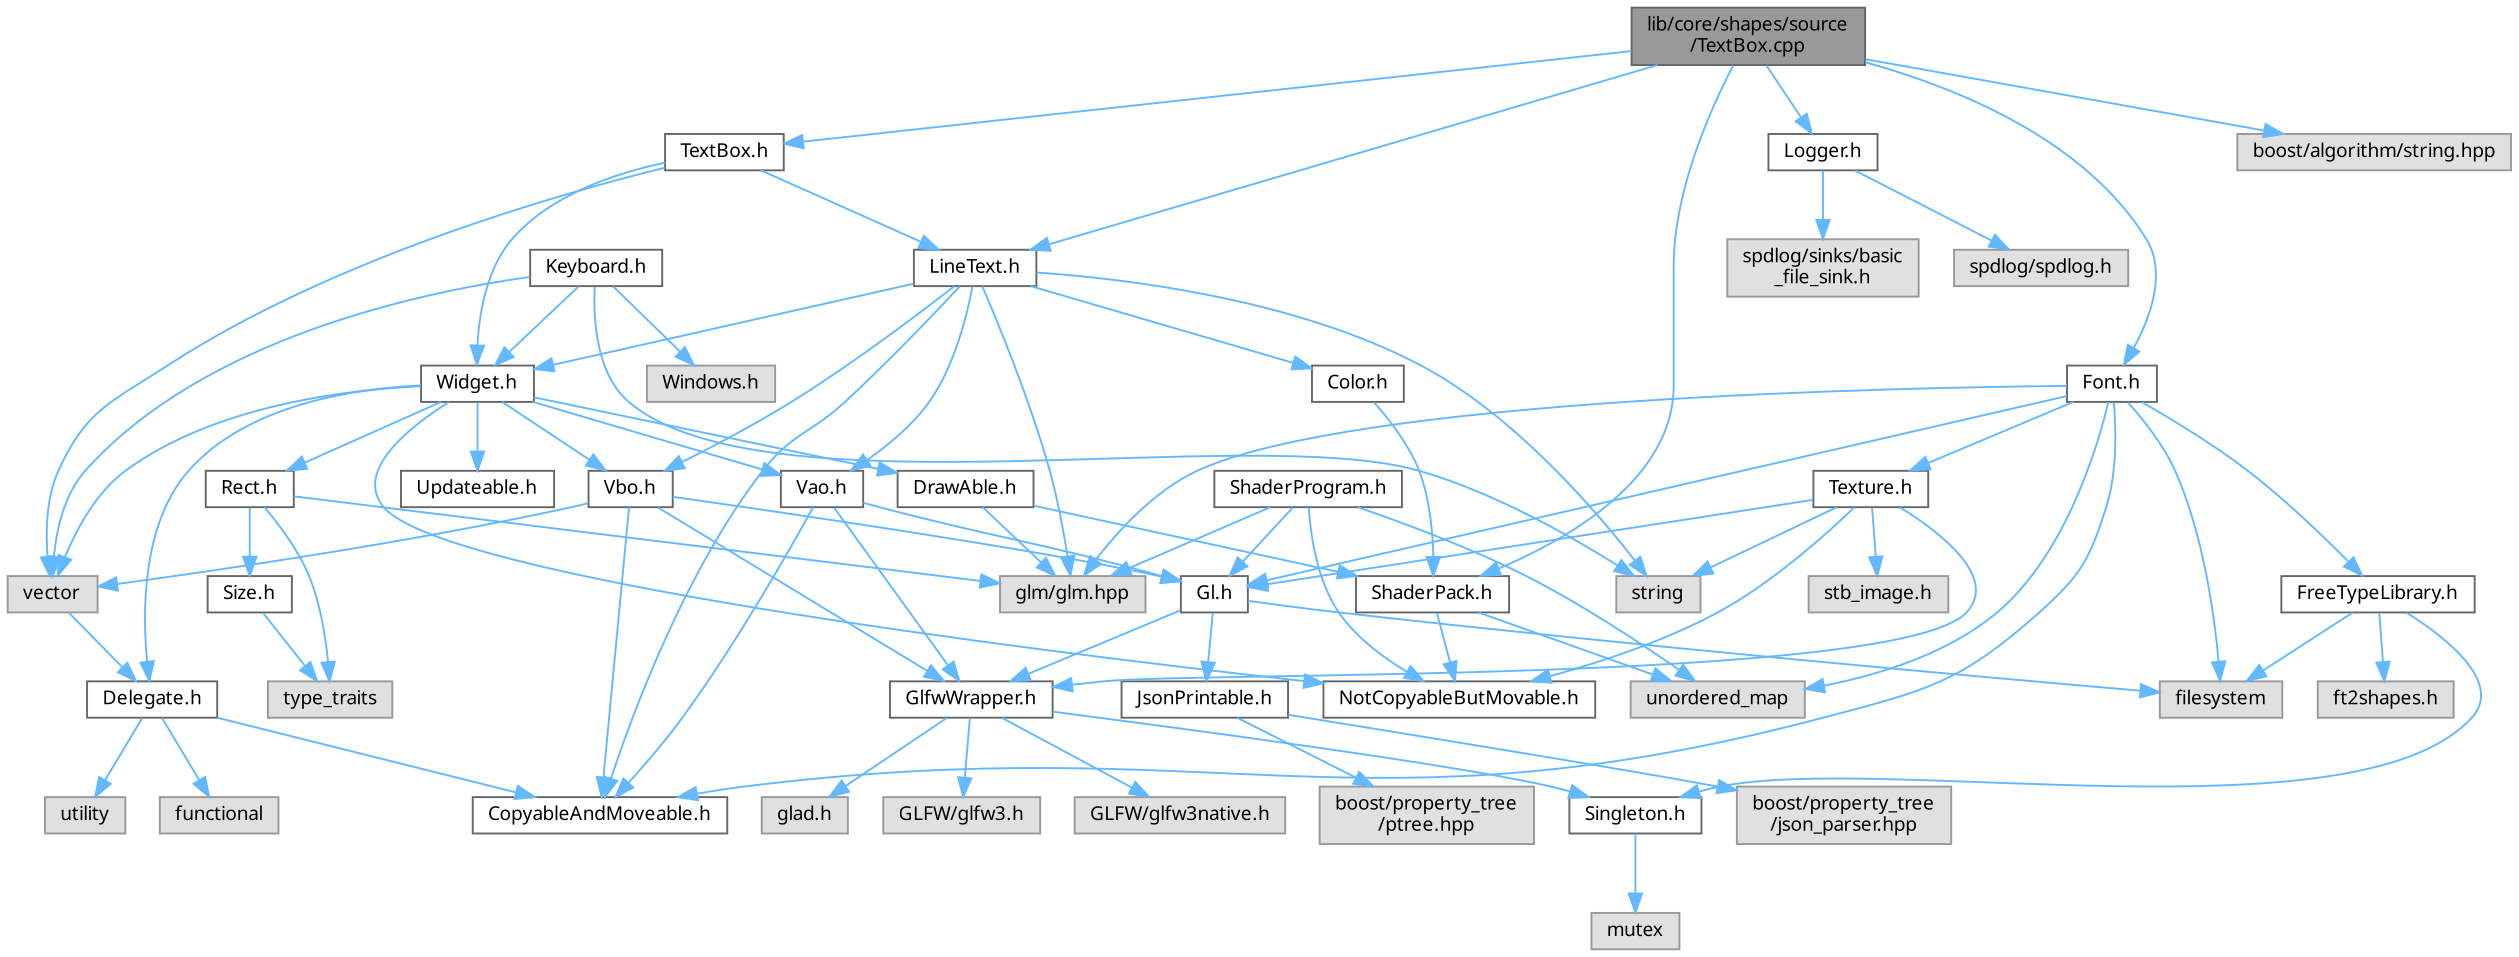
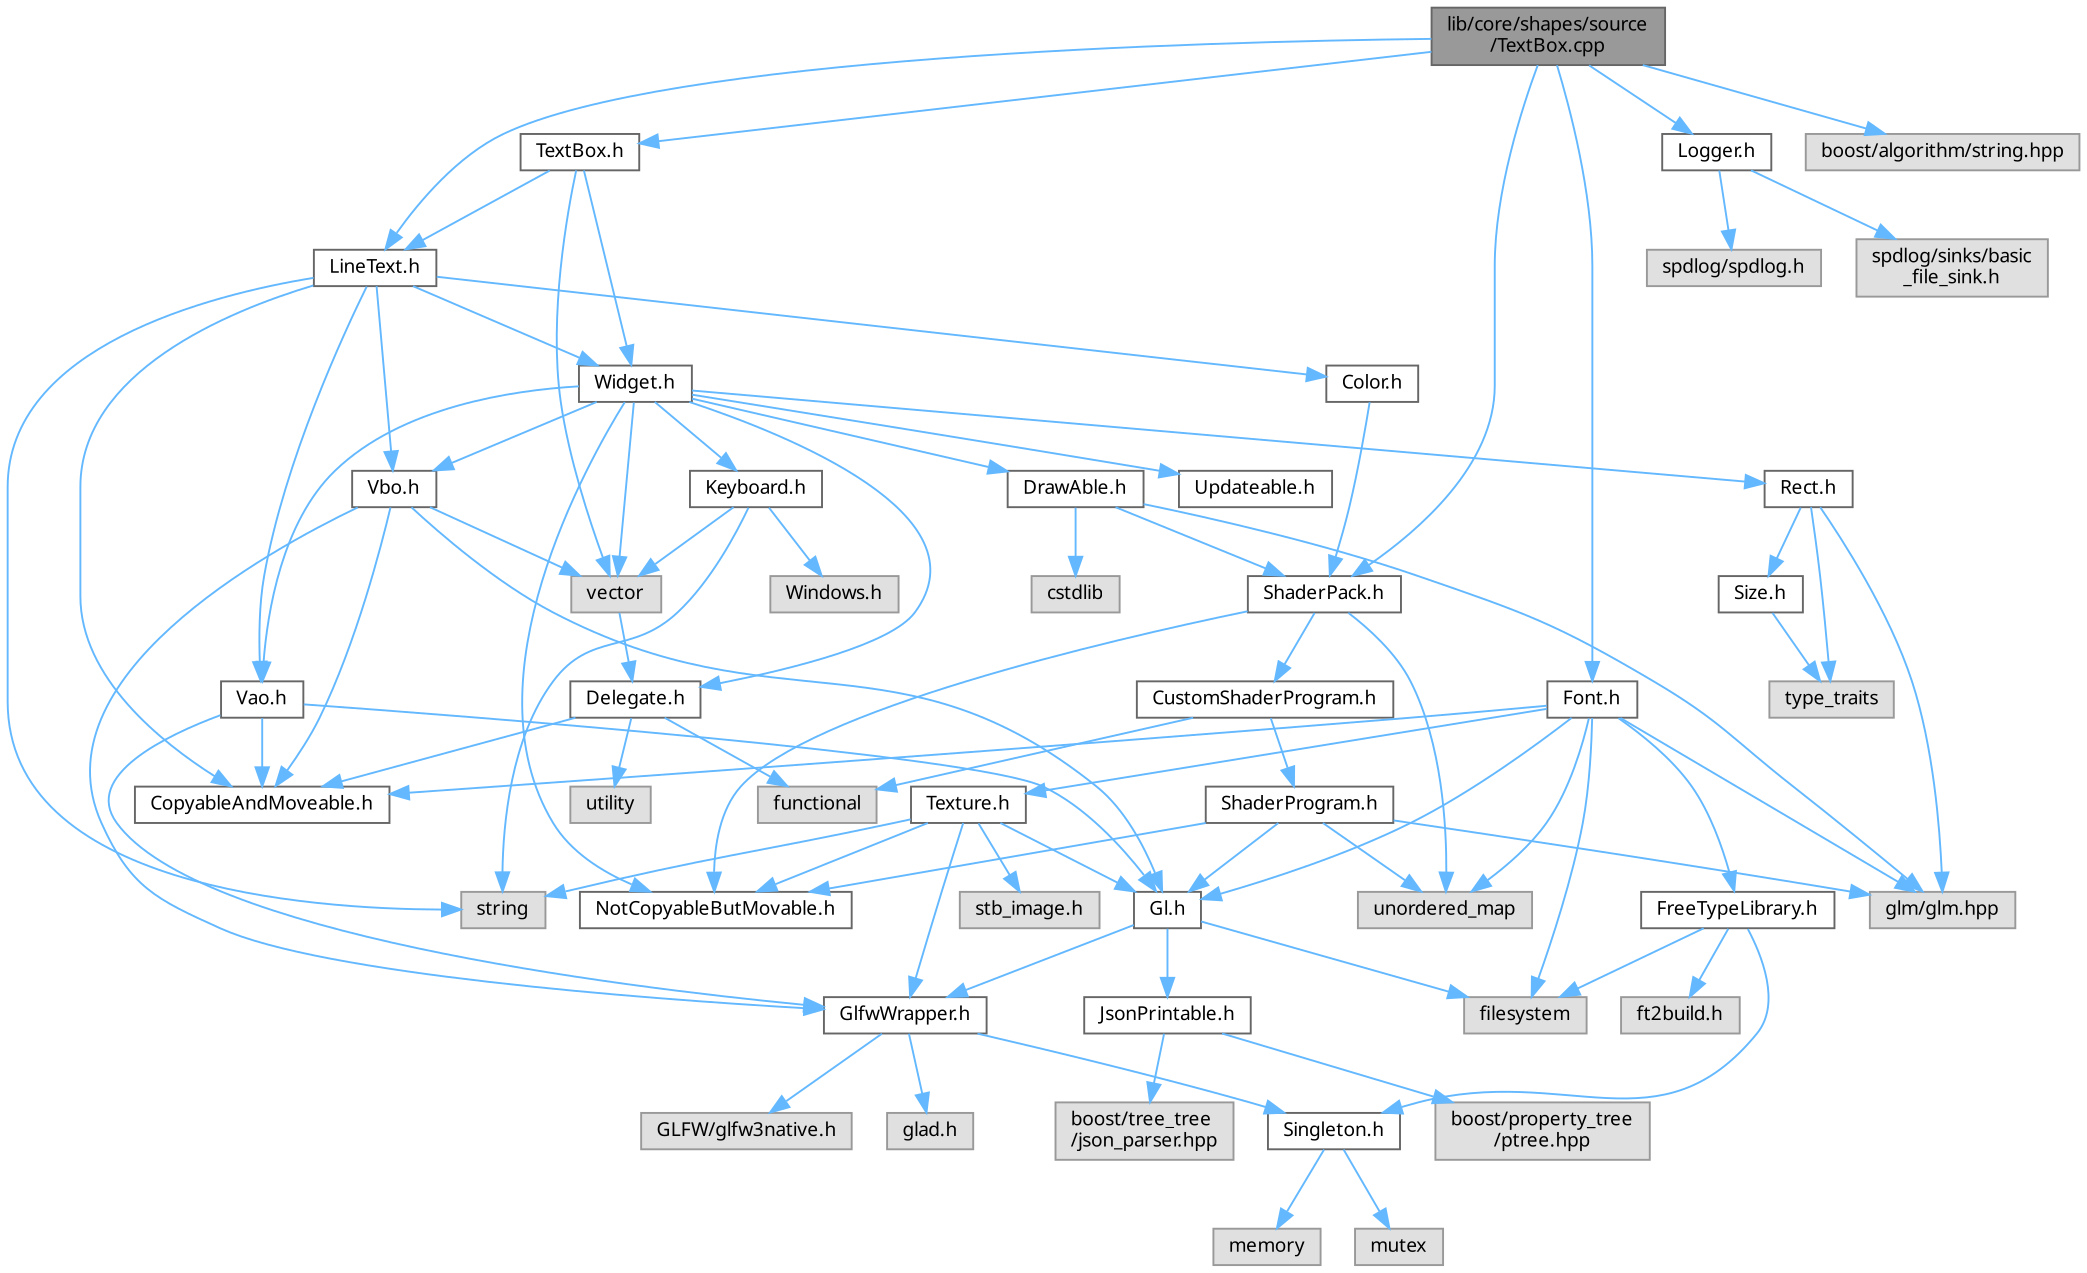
edge "Keyboard.h" -> "Widget.h": reversed
edge "LineText.h" -> "glm/glm.hpp": removed
node "cstdlib": added
node "CustomShaderProgram.h": added
node "ft2shapes.h": label "ft2shapes.h" -> "ft2build.h"
node "GLFW/glfw3.h": removed
node "boost/property_tree /json_parser.hpp": label "boost/property_tree /json_parser.hpp" -> "boost/tree_tree /json_parser.hpp"
node "memory": added
